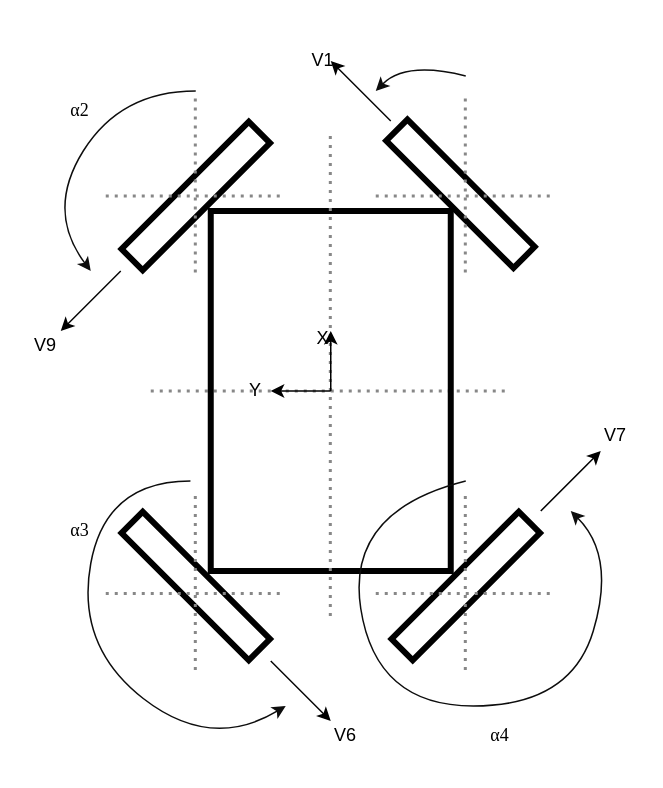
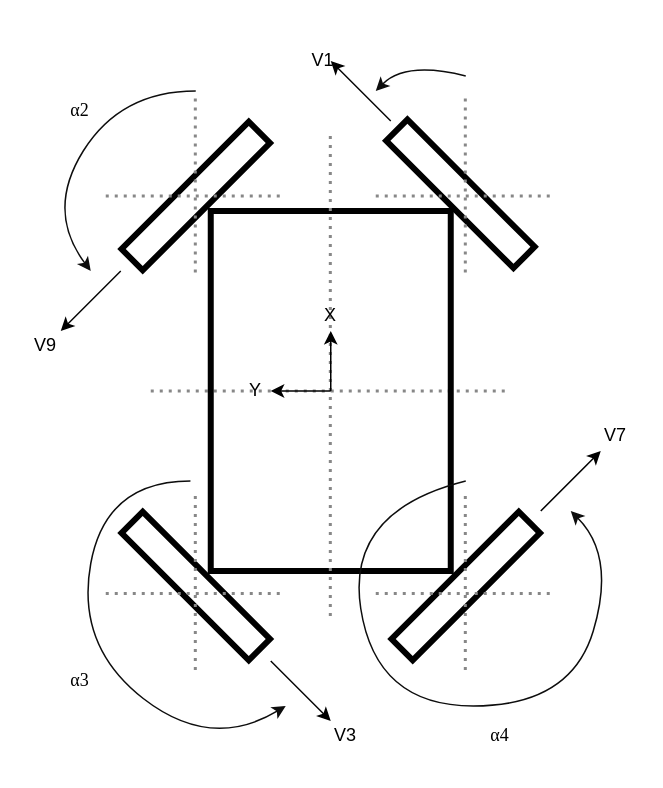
node "X": moved (323, 338) -> (331, 316)
node "α3": moved (81, 530) -> (81, 680)
node "V6": label "V6" -> "V3"
